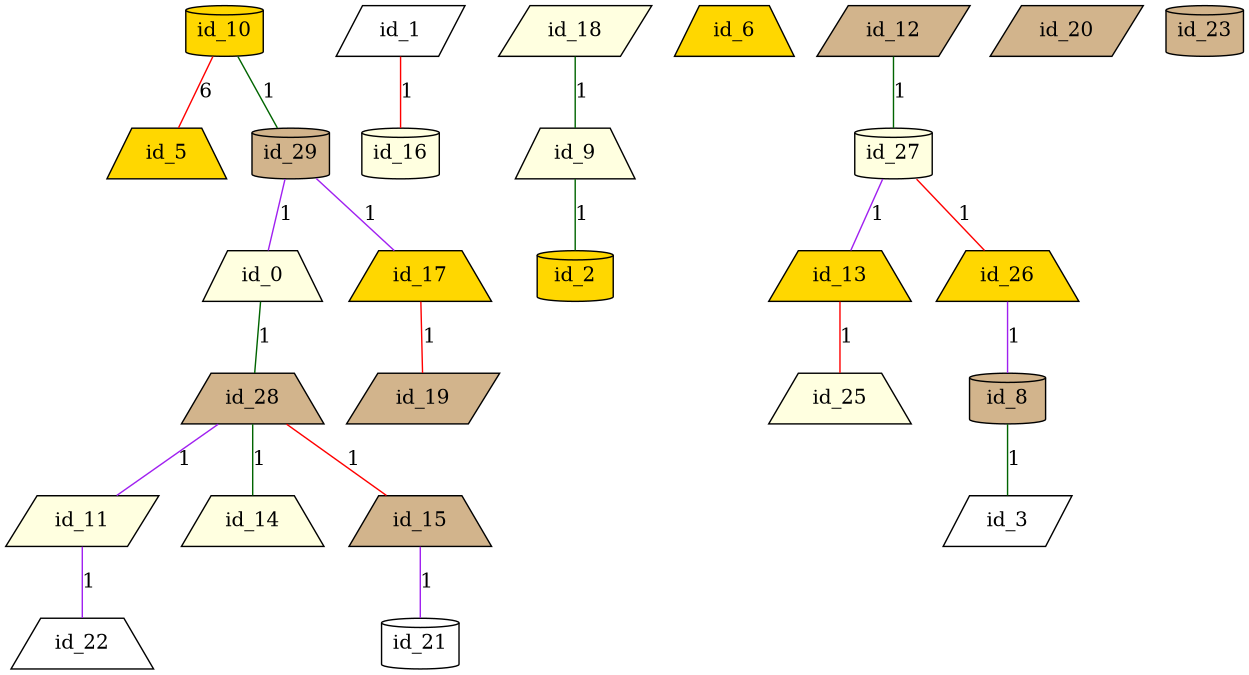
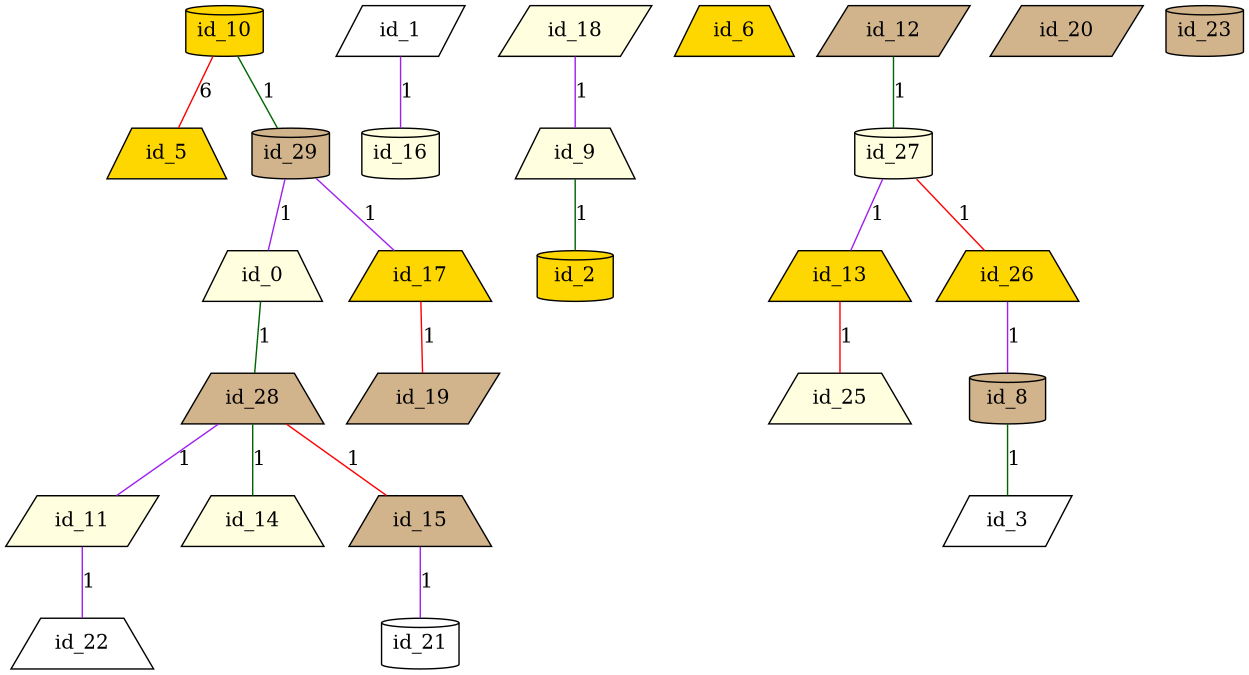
edge "id_1" -- "id_16": color red -> purple
edge "id_18" -- "id_9": color darkgreen -> purple
